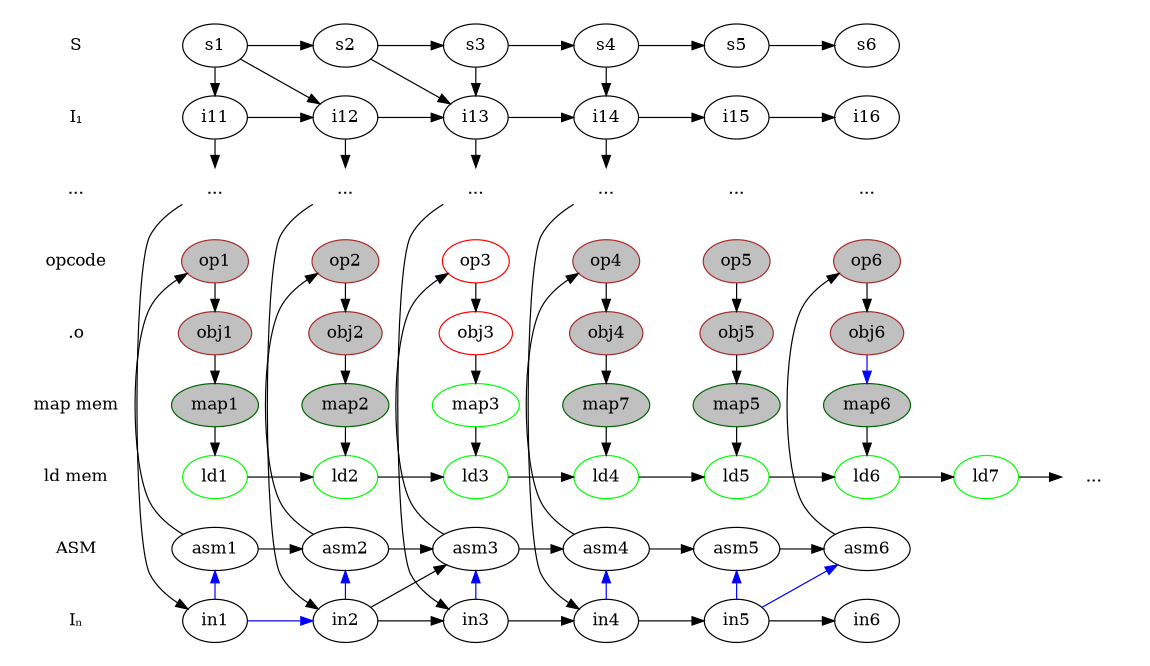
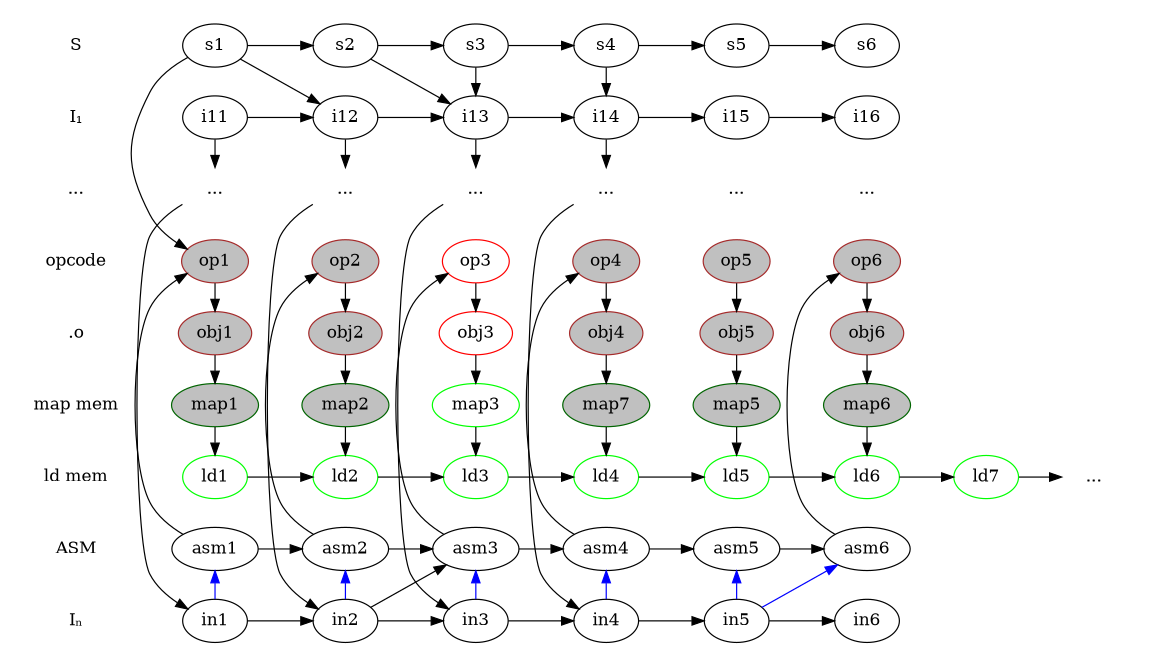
edge "s1" -> "i11": now "s1" -> "op1"
edge "obj6" -> "map6": color blue -> black
edge "in1" -> "in2": color blue -> black
